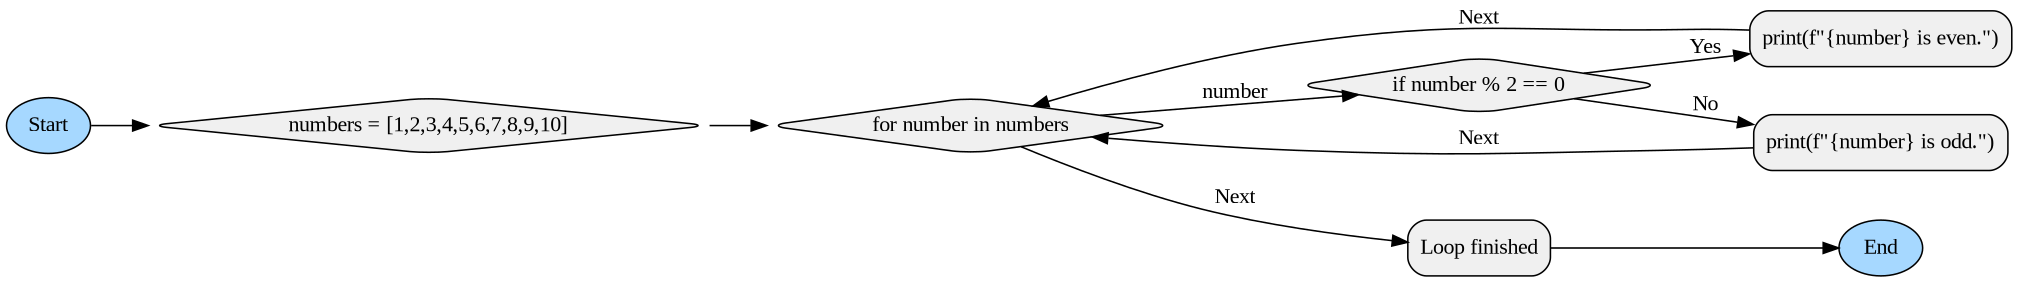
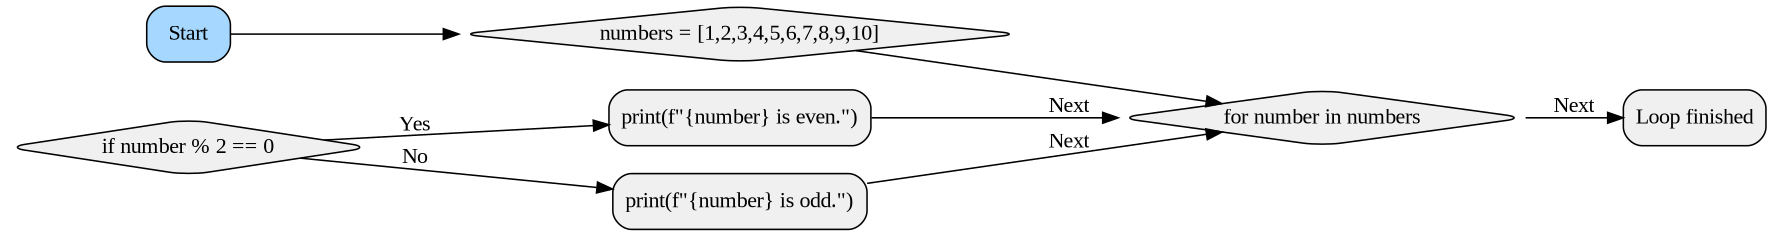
edge "for number in numbers" -> "if number % 2 == 0": removed, label "number"
node "Start": shape ellipse -> box
node "End": removed
